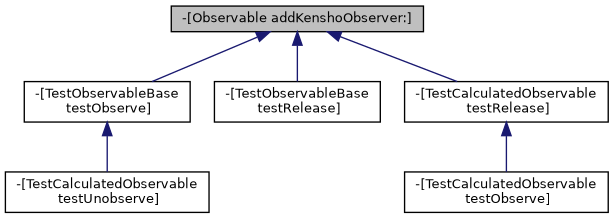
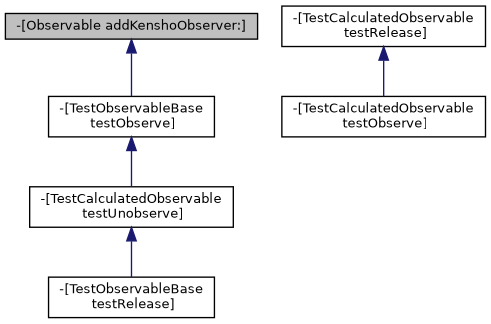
edge "-[TestCalculatedObservable testRelease]" -> "-[Observable addKenshoObserver:]": removed
edge "-[TestObservableBase testRelease]" -> "-[Observable addKenshoObserver:]": now "-[TestObservableBase testRelease]" -> "-[TestCalculatedObservable testUnobserve]"
